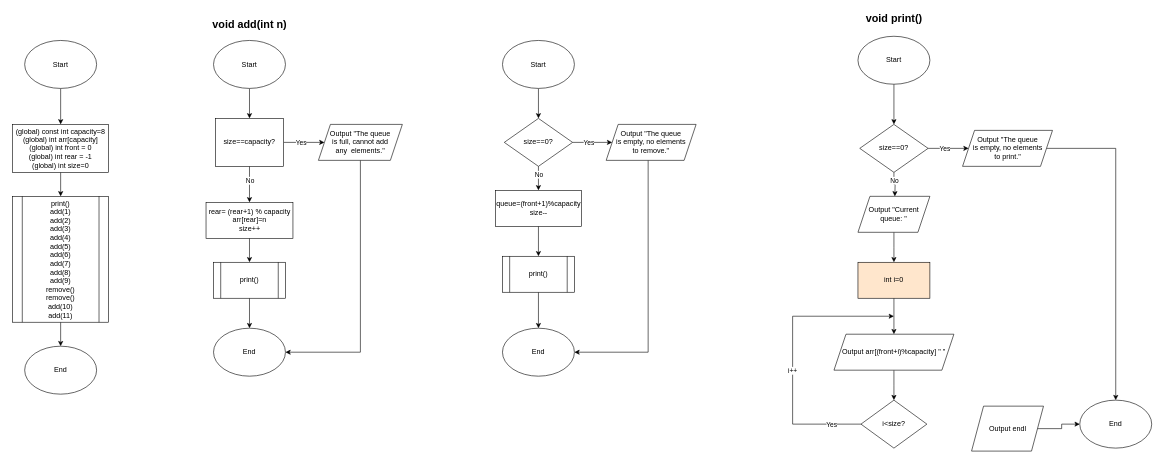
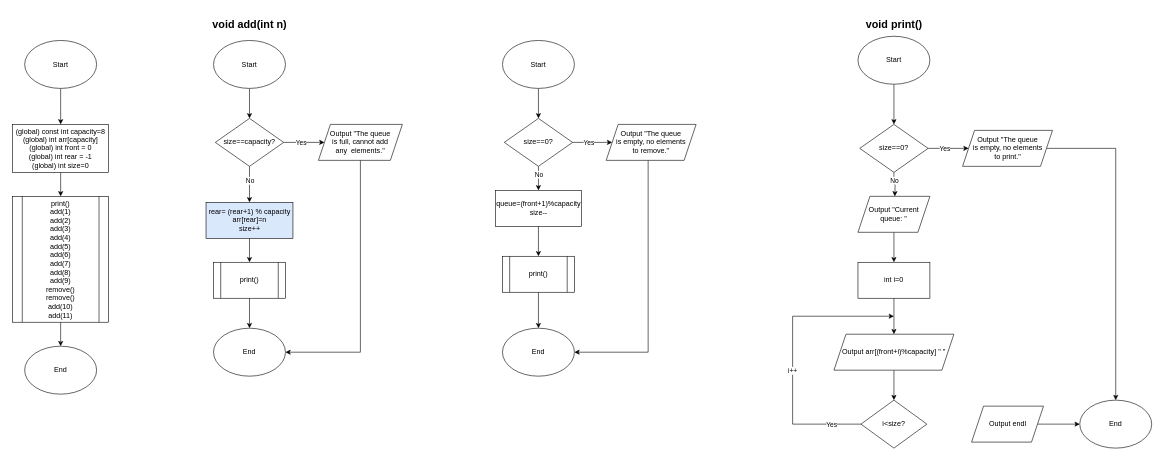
node "void print()": moved (894, 18) -> (894, 24)
node "size==capacity?": shape rectangle -> diamond
node "rear= (rear+1) % capacity arr[rear]=n size++": fillcolor #ffffff -> #dae8fc
node "int i=0": fillcolor #ffe6cc -> #ffffff
node "Output endl": size 72x45 -> 72x36
